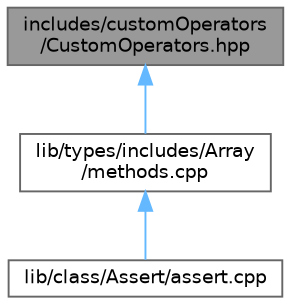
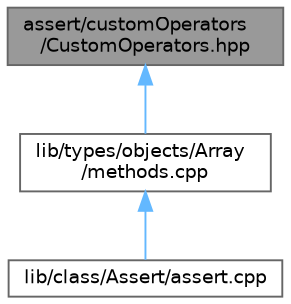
node "includes/customOperators /CustomOperators.hpp": label "includes/customOperators /CustomOperators.hpp" -> "assert/customOperators /CustomOperators.hpp"
node "lib/types/includes/Array /methods.cpp": label "lib/types/includes/Array /methods.cpp" -> "lib/types/objects/Array /methods.cpp"
